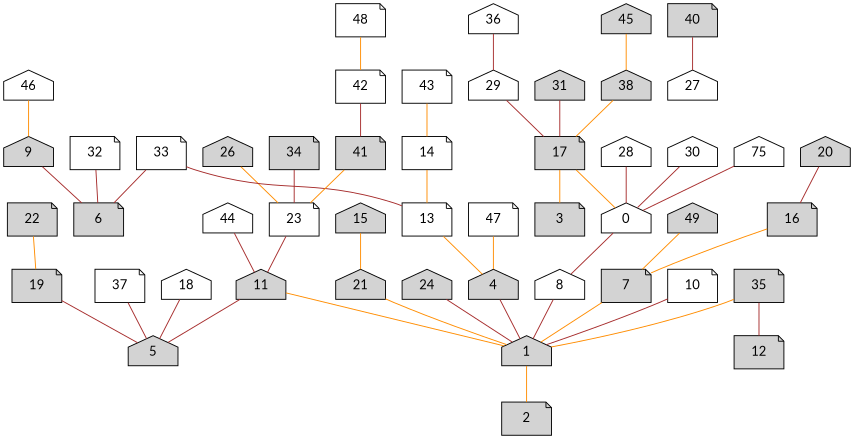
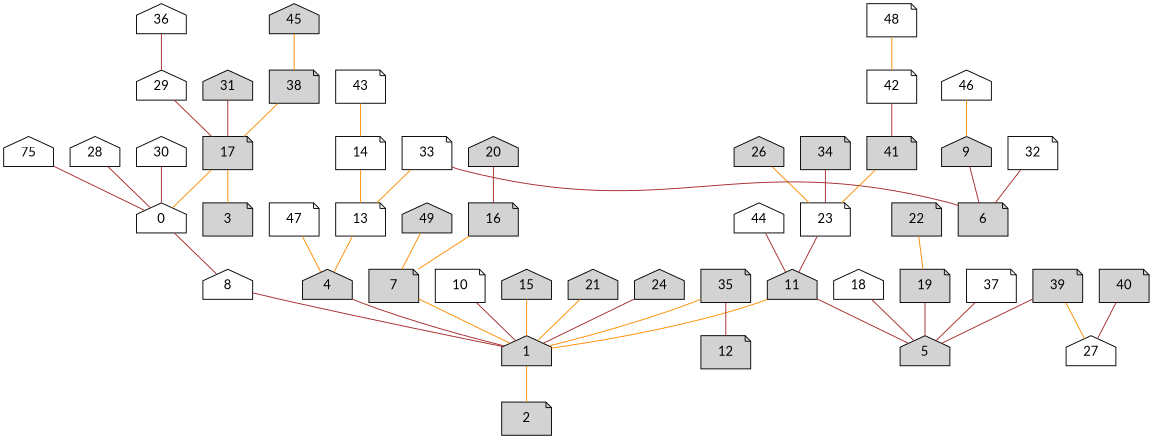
node "38": shape house -> note
edge "33" -- "13": color brown -> darkorange
edge "15" -- "21": now "15" -- "1"
node "39": added
